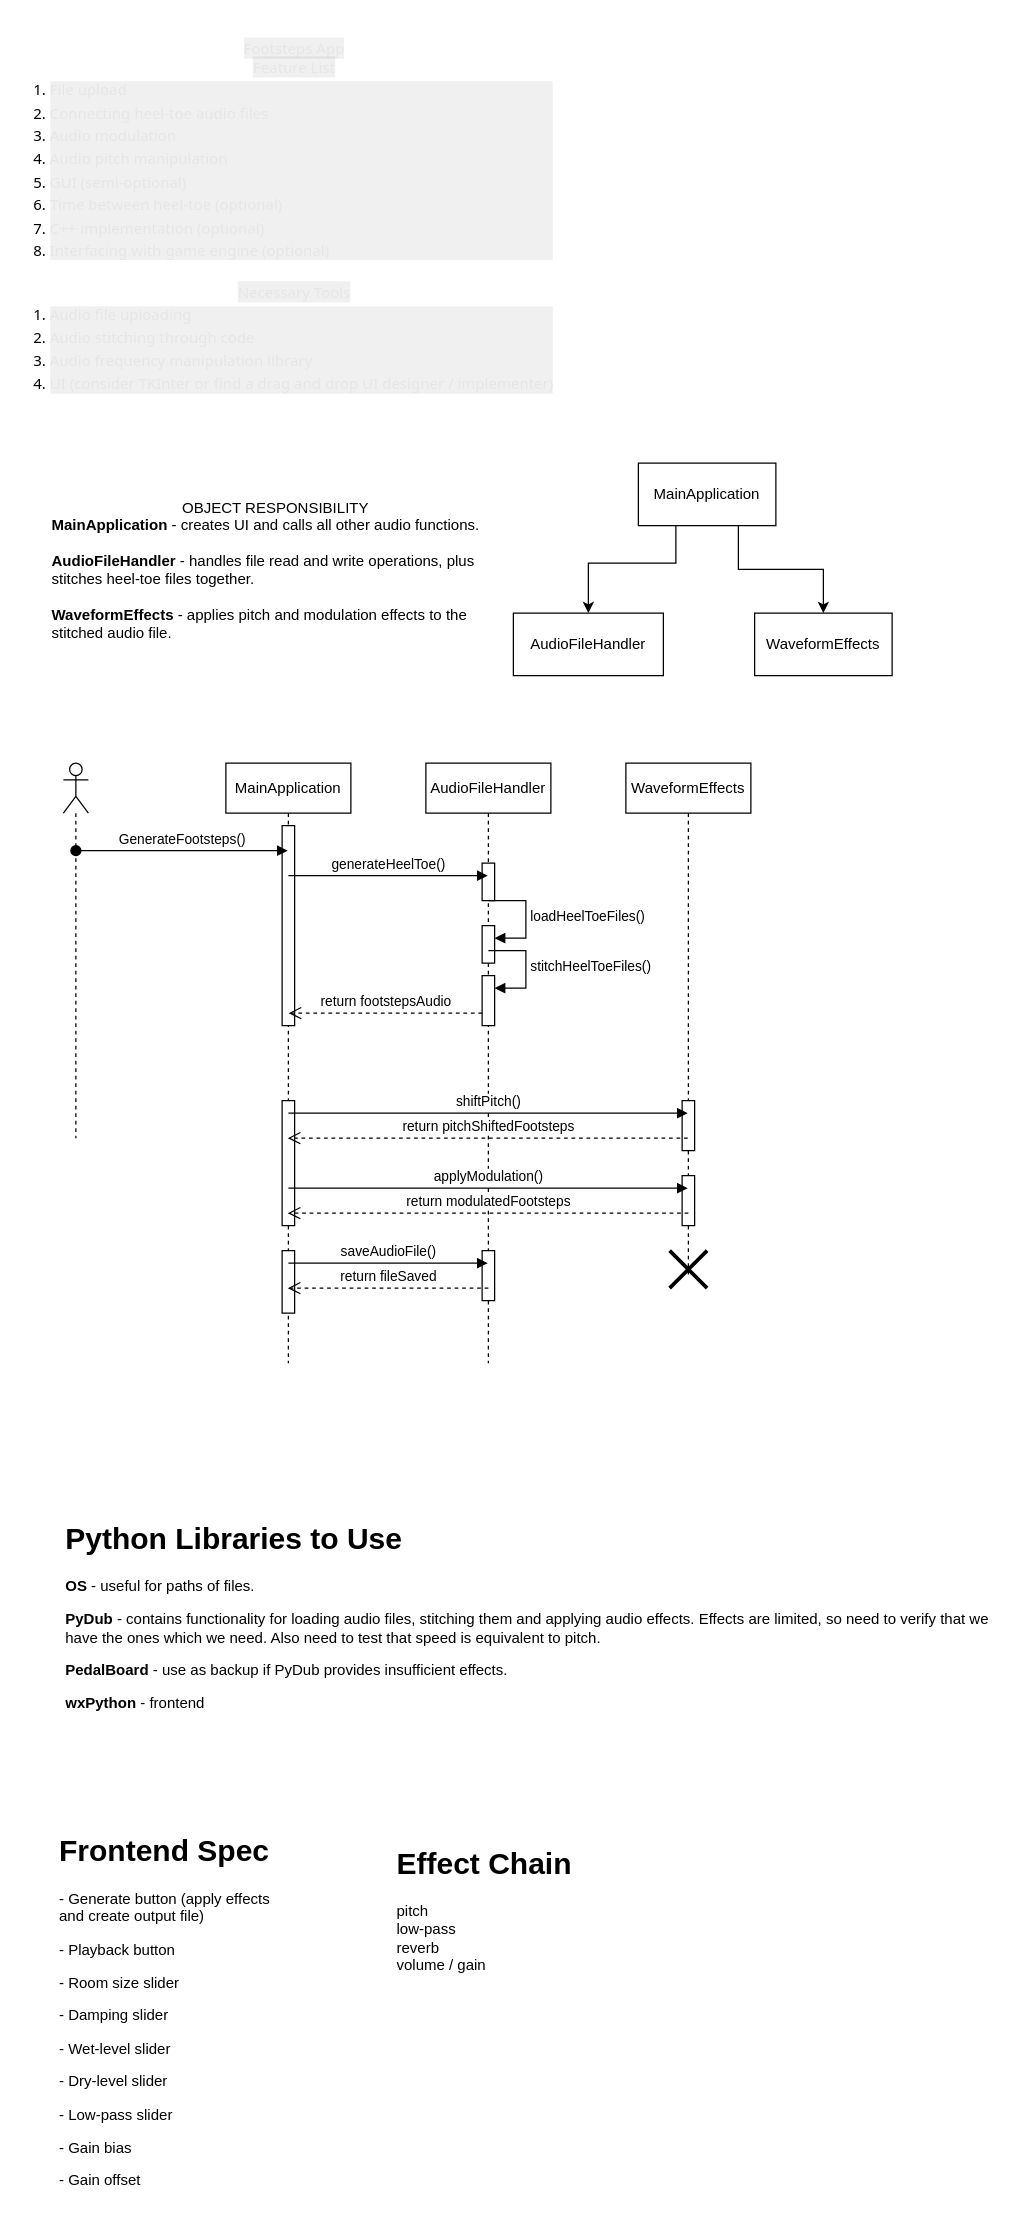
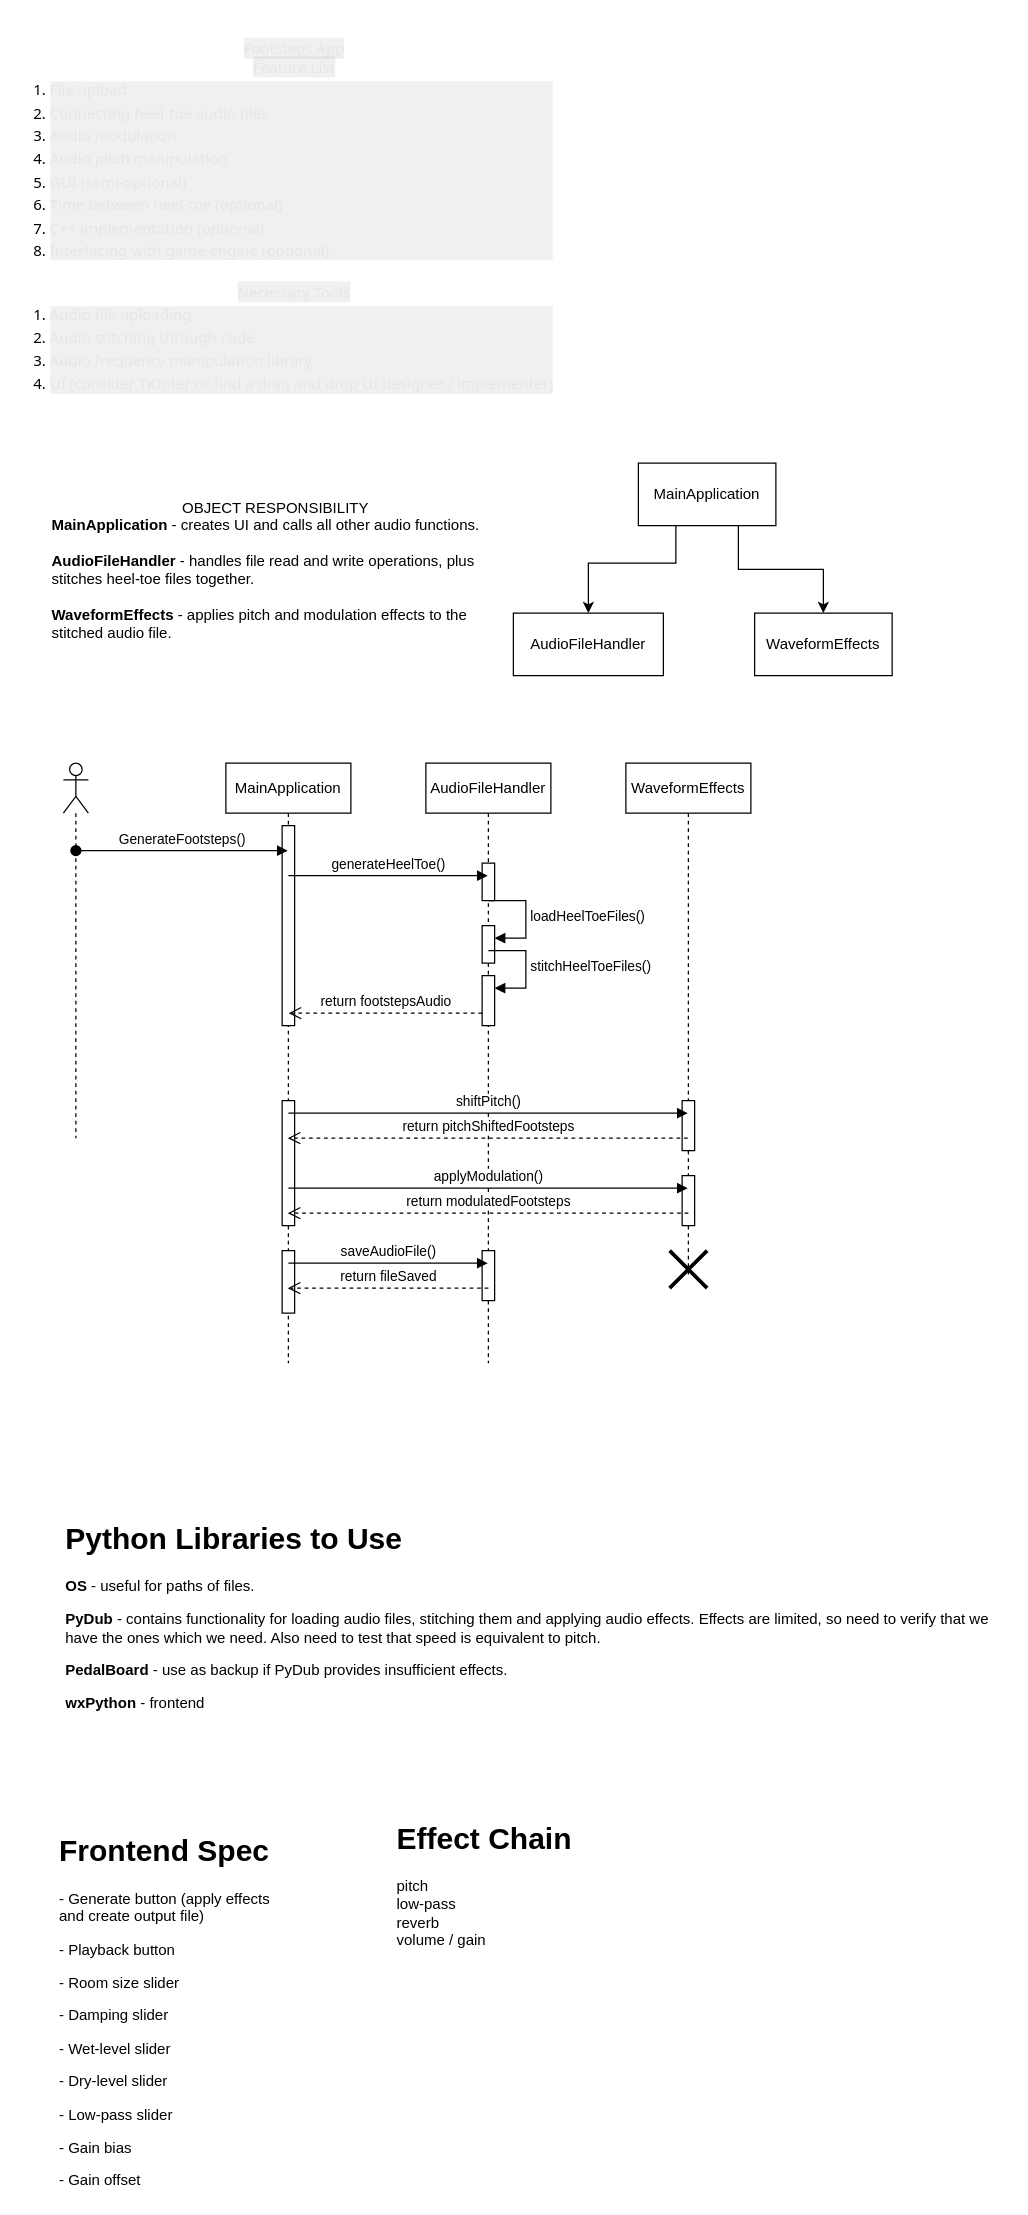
node "Effect Chain pitch low-pass reverb volume / gain": moved (510, 2019) -> (510, 1994)
